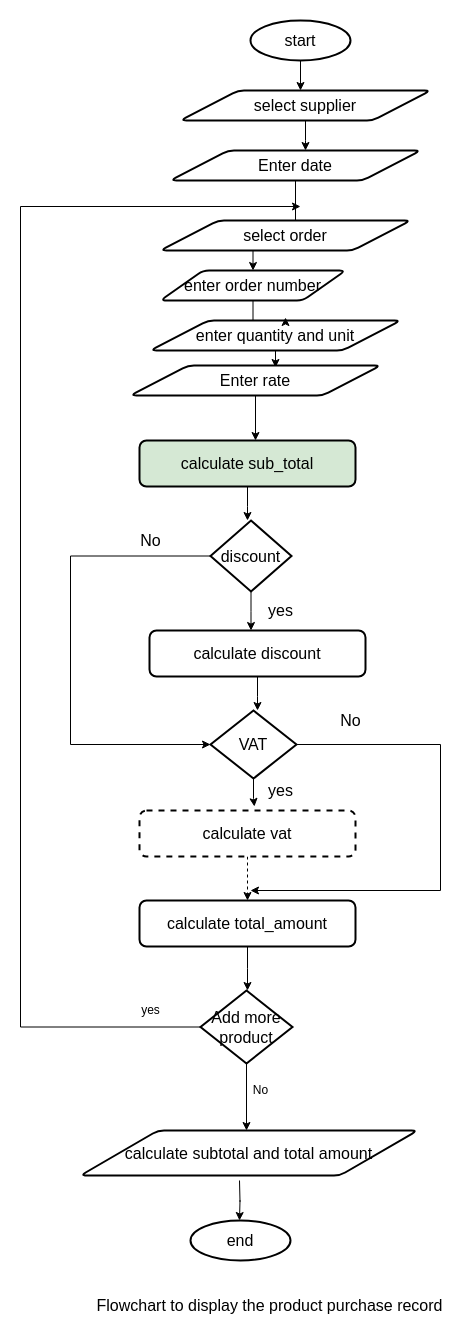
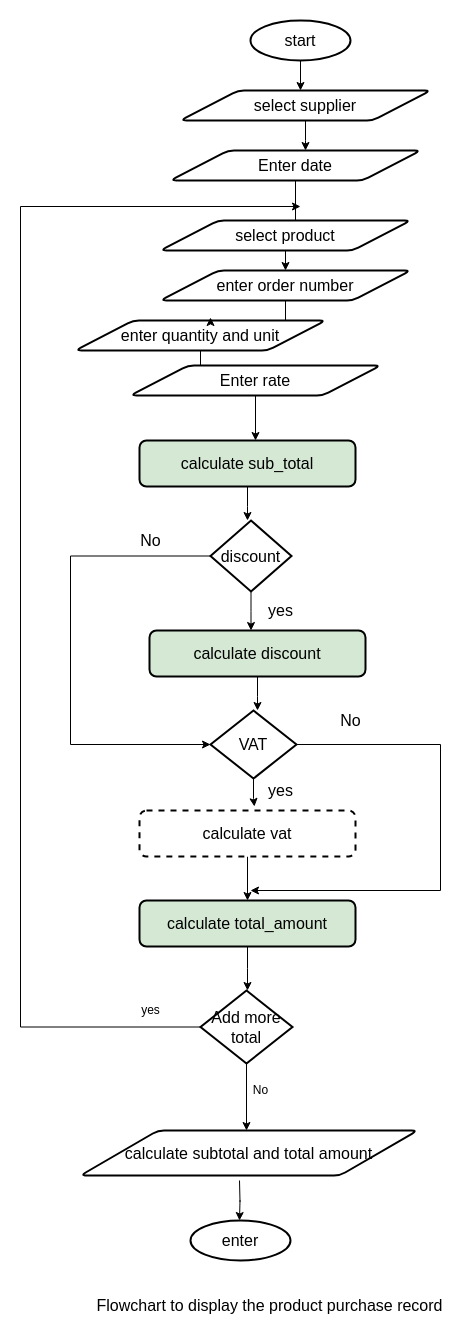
node "select order": label "select order" -> "select product"
node "enter order number": size 185x30 -> 250x30
node "enter quantity and unit": moved (276, 336) -> (201, 336)
node "calculate discount": fillcolor #ffffff -> #d5e8d4
edge "calculate vat" -> "calculate total_amount": style dashed -> solid
node "calculate total_amount": fillcolor #ffffff -> #d5e8d4
node "Add more product": label "Add more product" -> "Add more total"
node "end": label "end" -> "enter"
